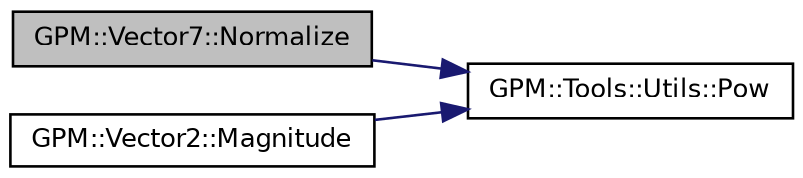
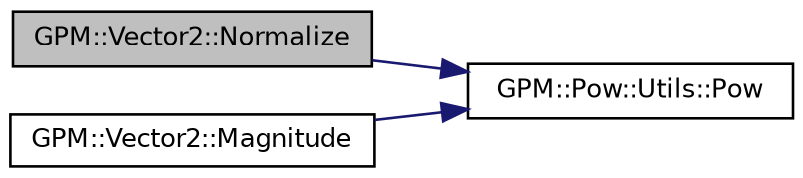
node "GPM::Vector7::Normalize": label "GPM::Vector7::Normalize" -> "GPM::Vector2::Normalize"
node "GPM::Tools::Utils::Pow": label "GPM::Tools::Utils::Pow" -> "GPM::Pow::Utils::Pow"
